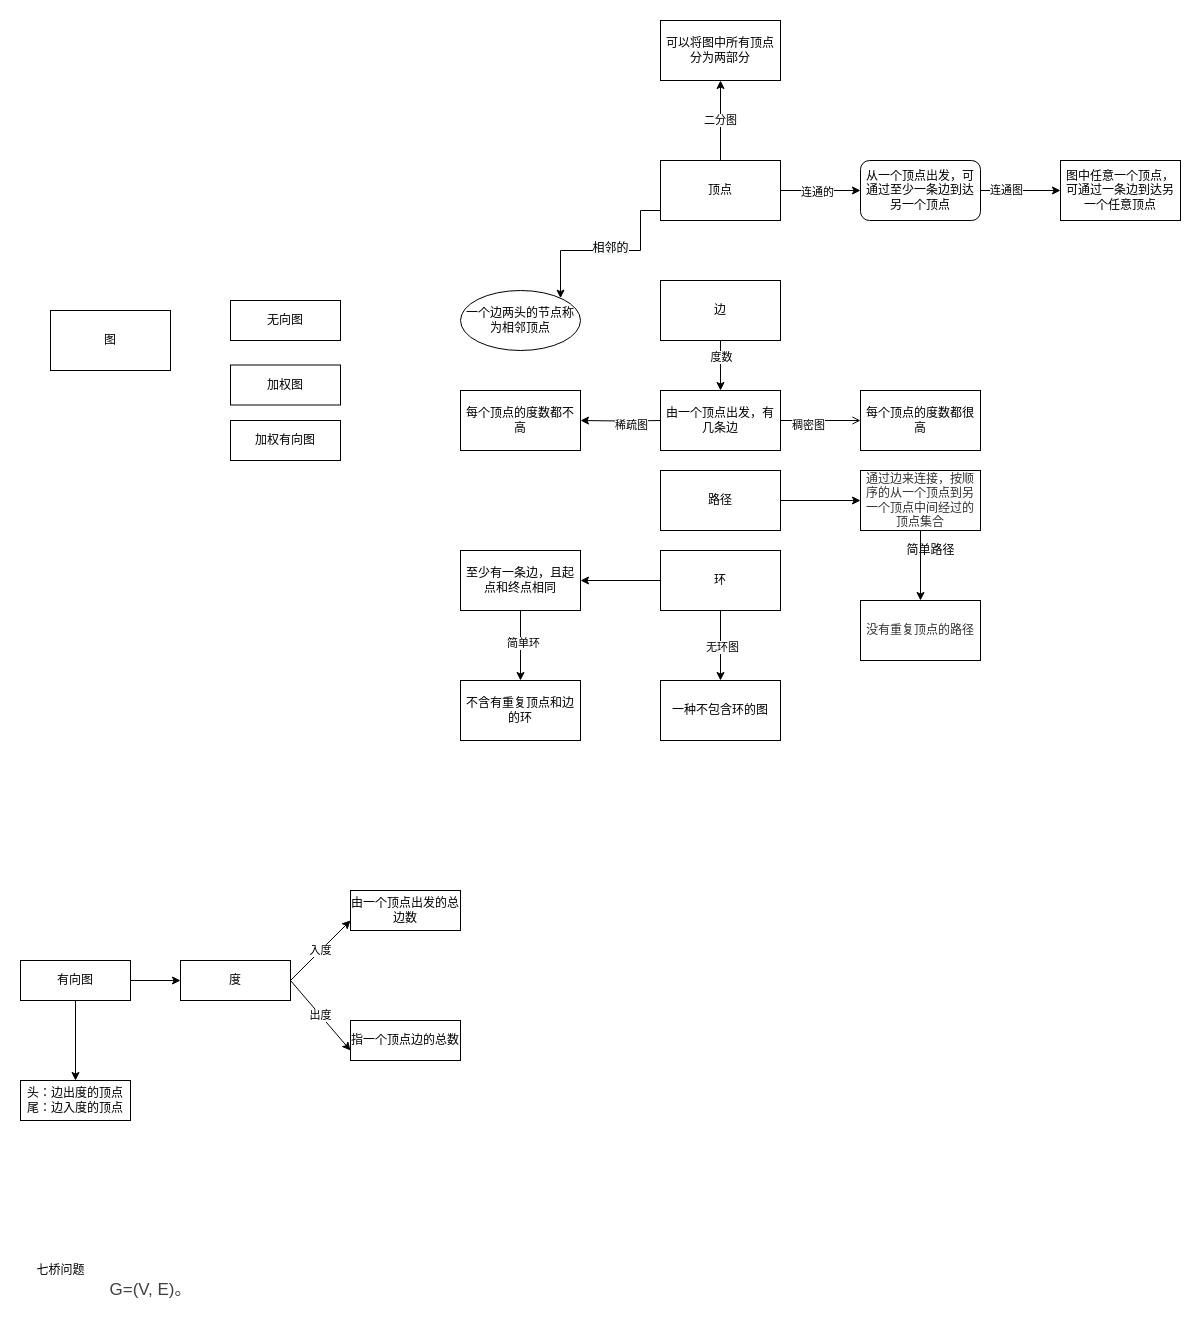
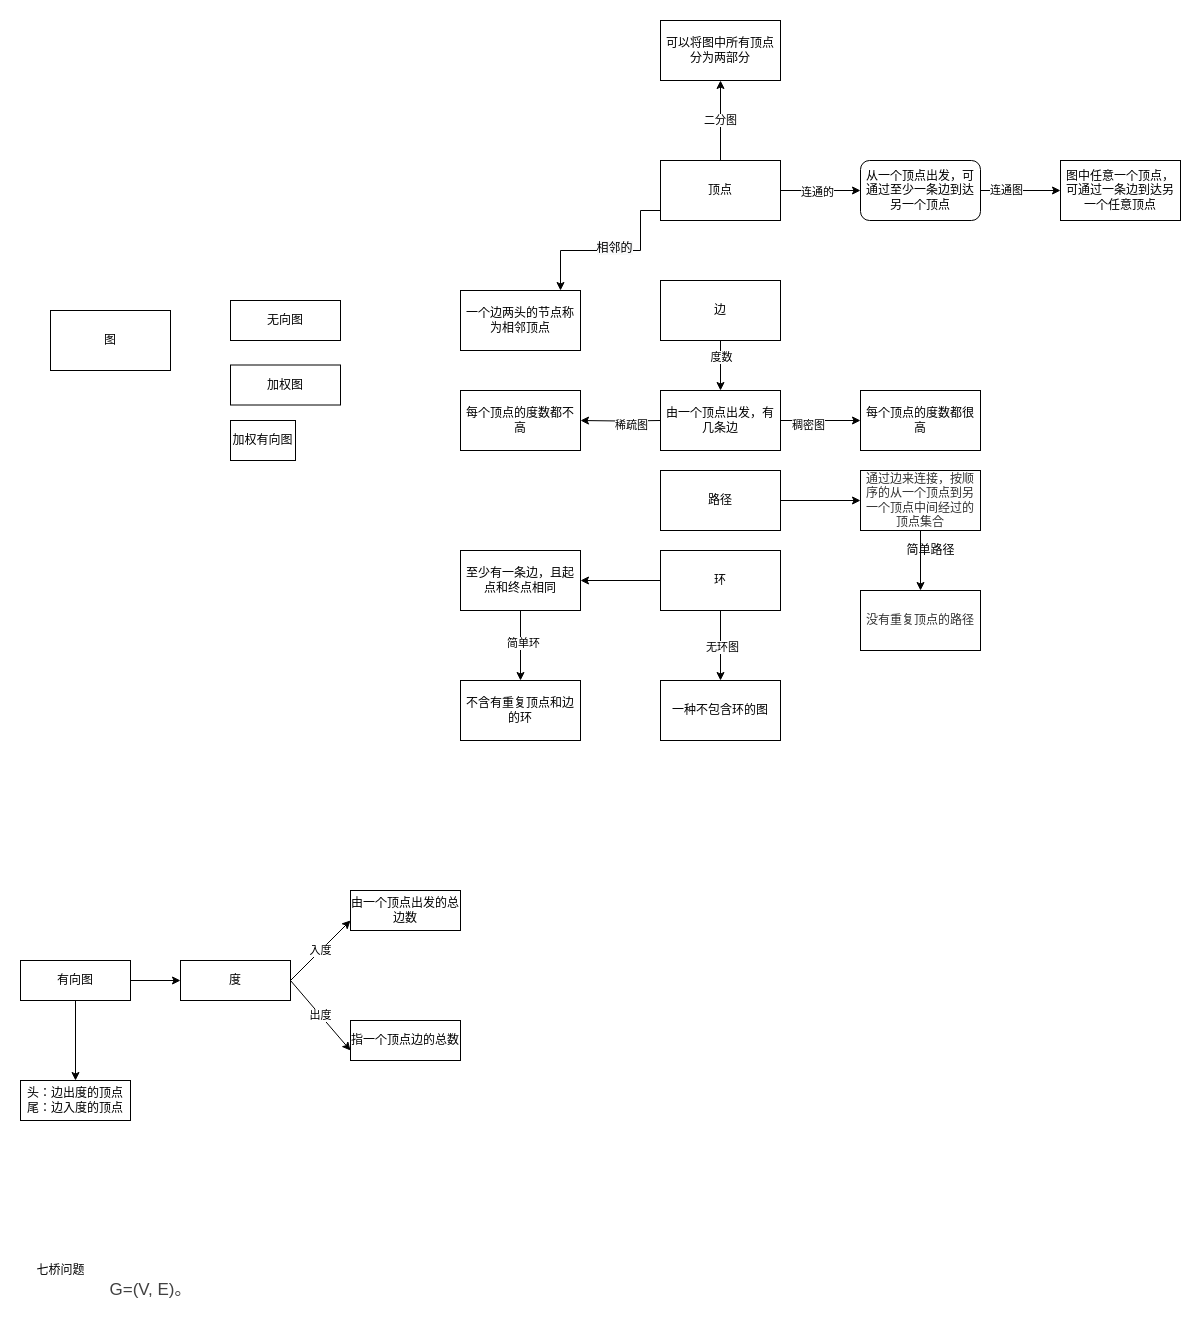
node "一个边两头的节点称为相邻顶点": shape ellipse -> rectangle
edge "由一个顶点出发，有几条边" -> "每个顶点的度数都很高": arrowhead open -> classic
node "加权有向图": size 110x40 -> 65x40
node "没有重复顶点的路径": moved (921, 631) -> (921, 621)
